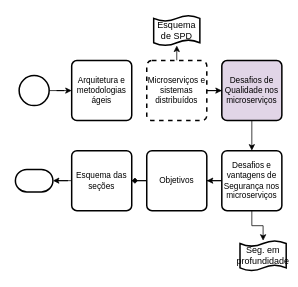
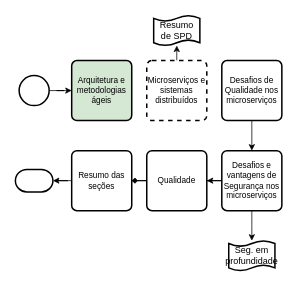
node "Esquema de SPD": label "Esquema de SPD" -> "Resumo de SPD"
node "Arquitetura e metodologias ágeis": fillcolor #ffffff -> #d5e8d4
edge "Microserviços e sistemas distribuídos" -> "Desafios de Qualidade nos microserviços": removed
node "Desafios de Qualidade nos microserviços": fillcolor #e1d5e7 -> #ffffff
node "Esquema das seções": label "Esquema das seções" -> "Resumo das seções"
node "Objetivos": label "Objetivos" -> "Qualidade"
node "Seg. em profundidade": moved (263, 255) -> (252, 255)
